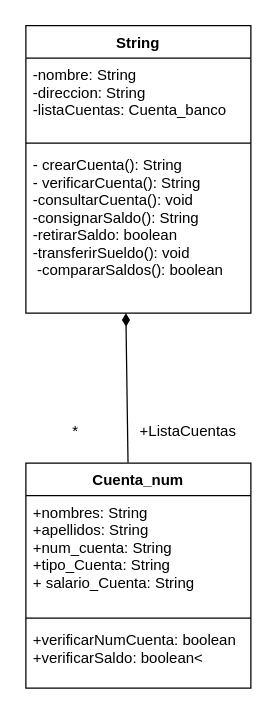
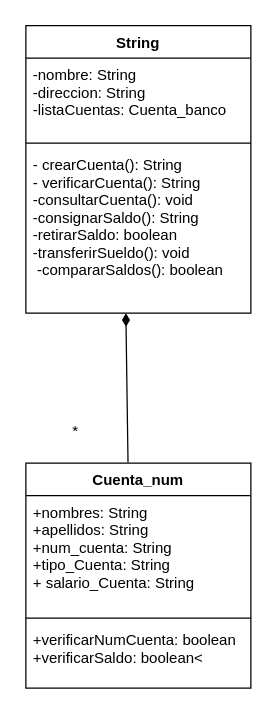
node "+ListaCuentas": removed
